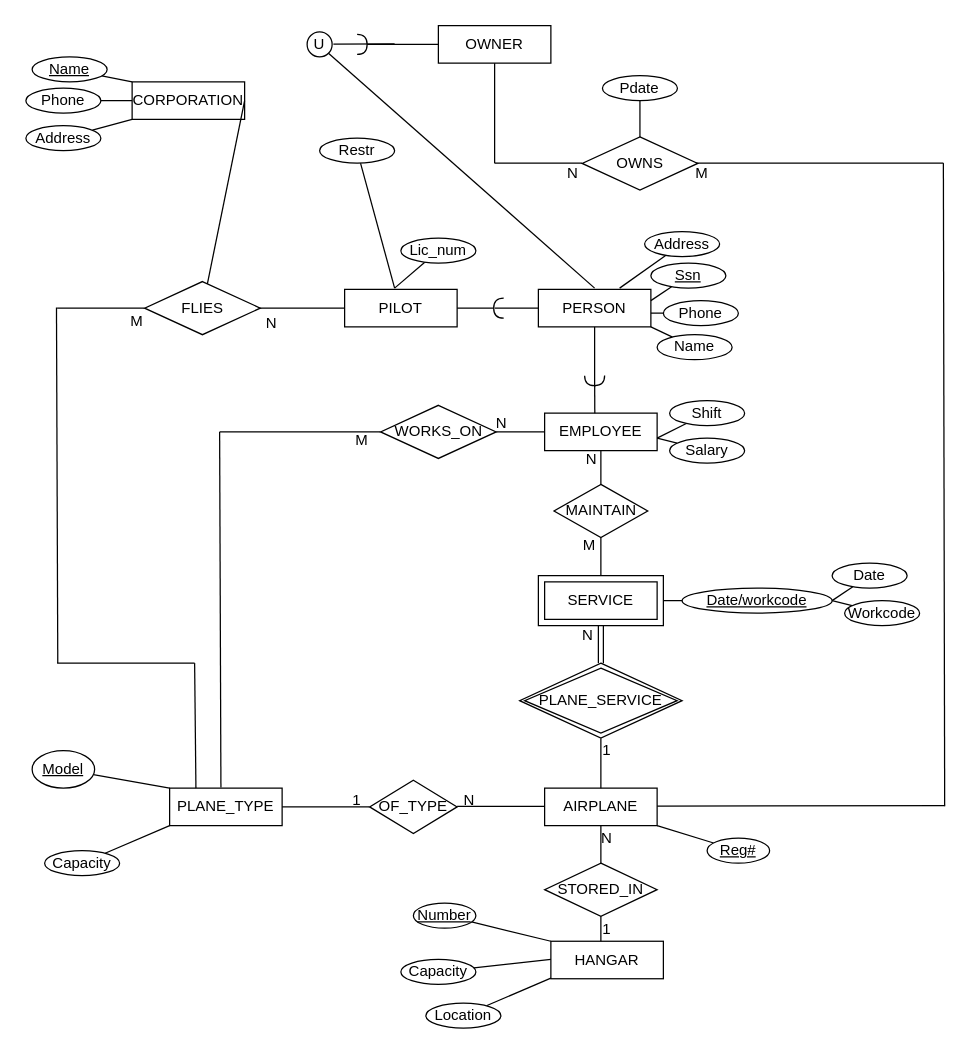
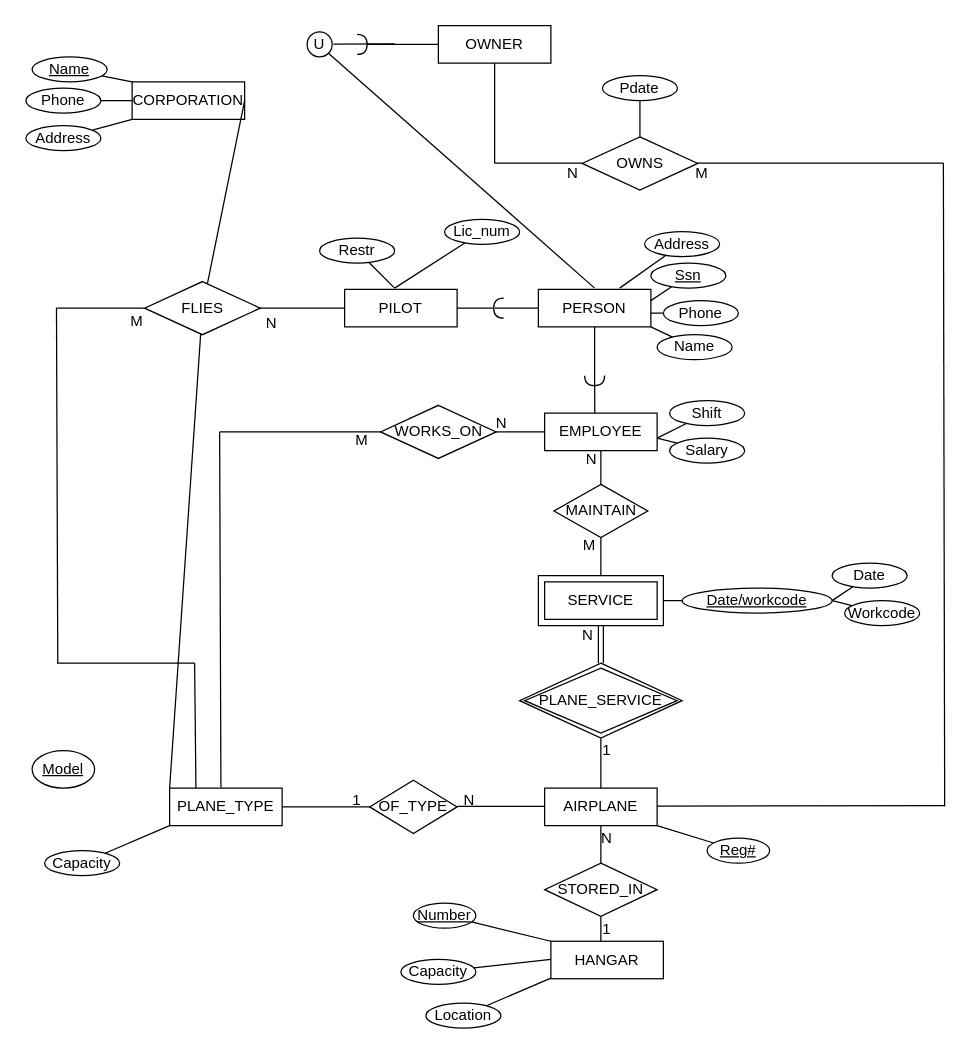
node "Restr": moved (357, 151) -> (357, 251)
node "Lic_num": moved (438, 251) -> (482, 232)
edge "Model" -- "PLANE_TYPE": now "FLIES" -- "PLANE_TYPE"
